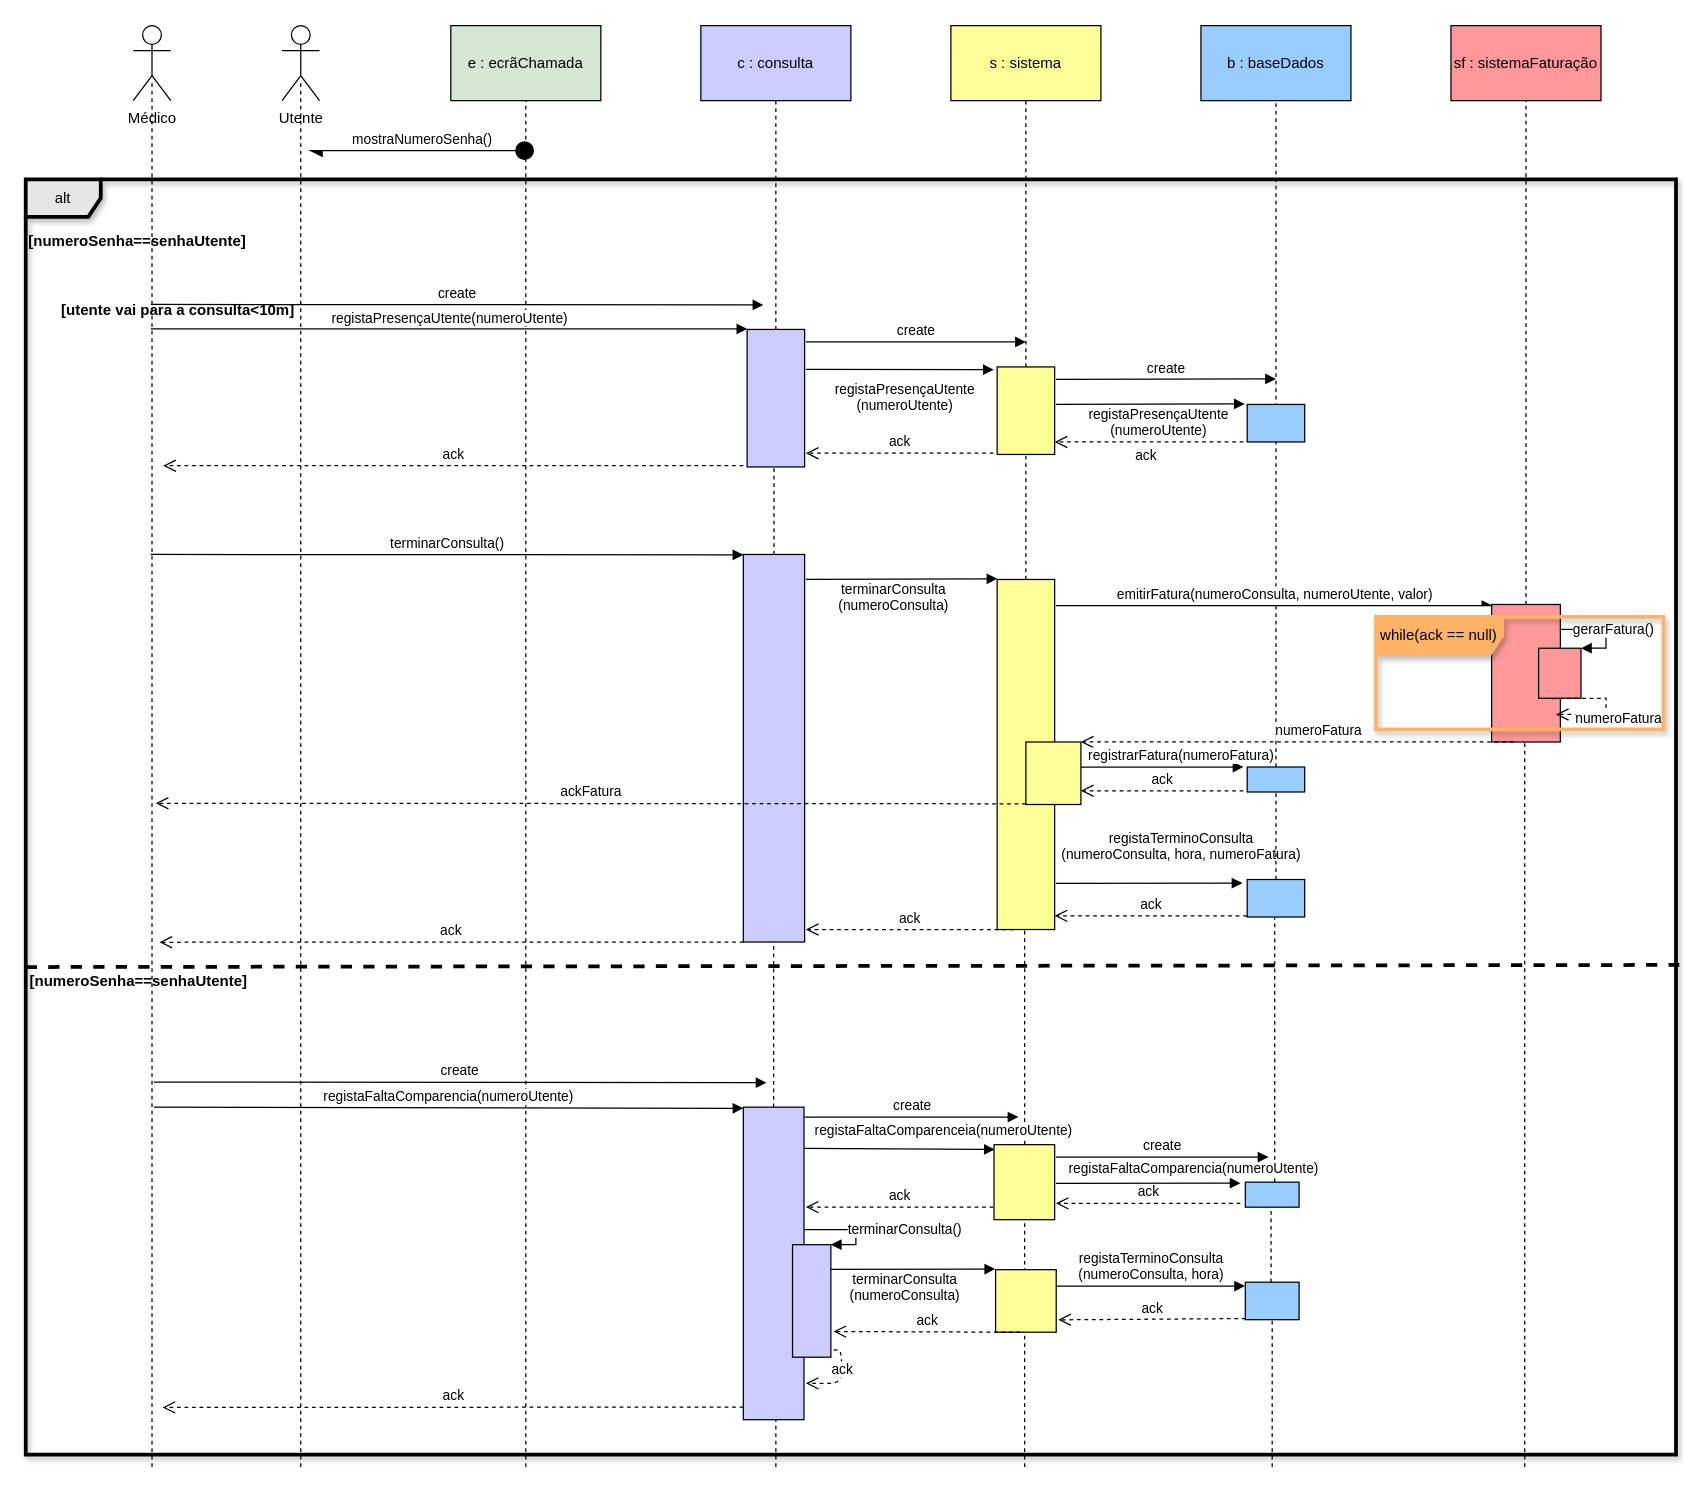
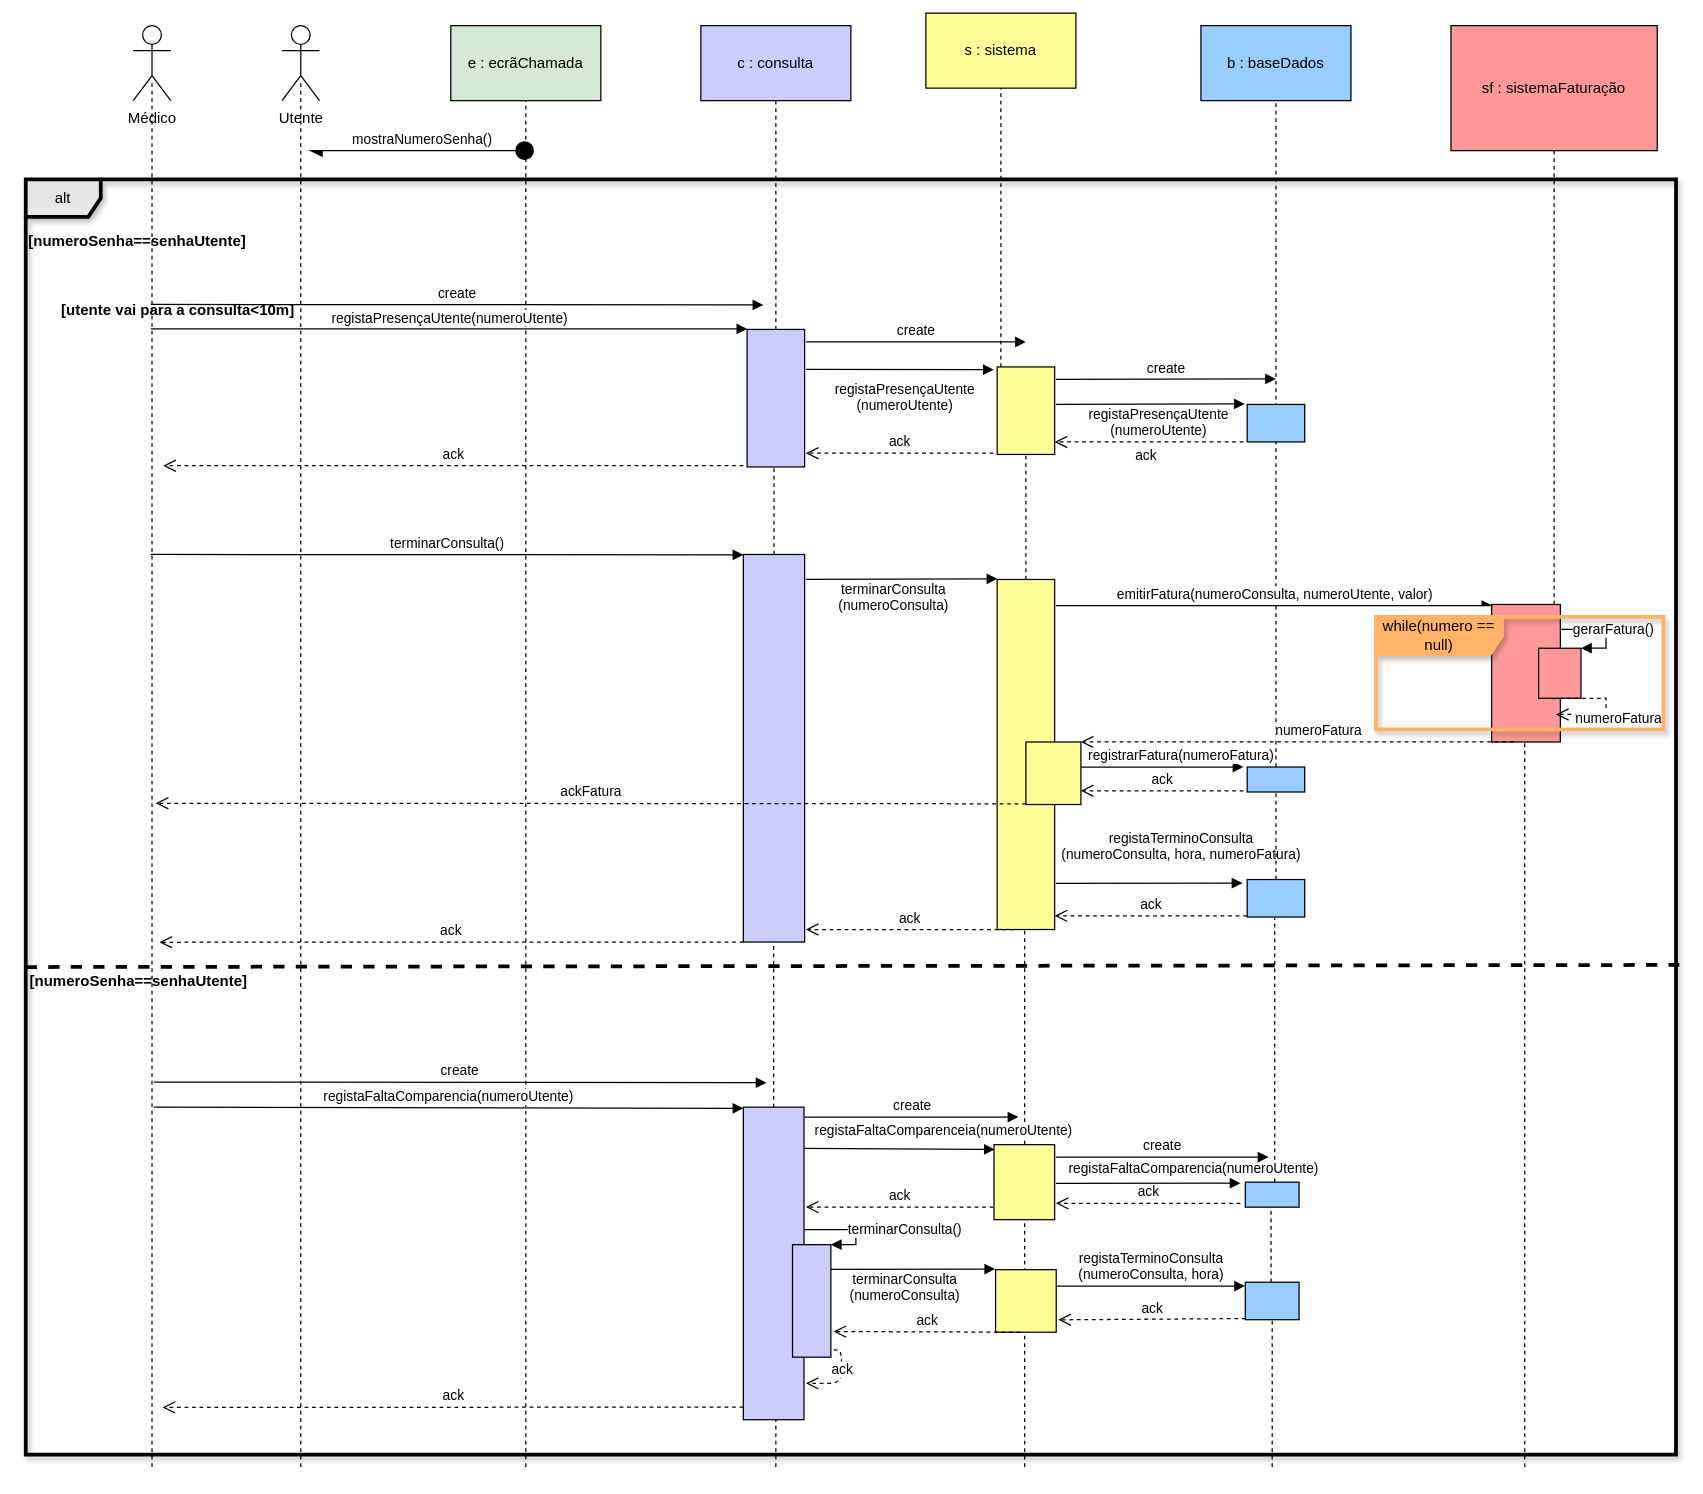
node "s : sistema": moved (1026, 63) -> (1001, 51)
node "sf : sistemaFaturação": size 150x75 -> 206x125
node "while(ack == null)": label "while(ack == null)" -> "while(numero == null)"
